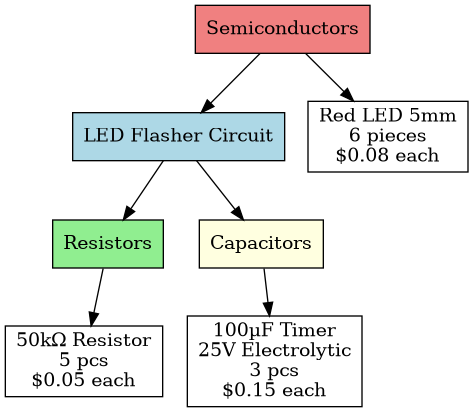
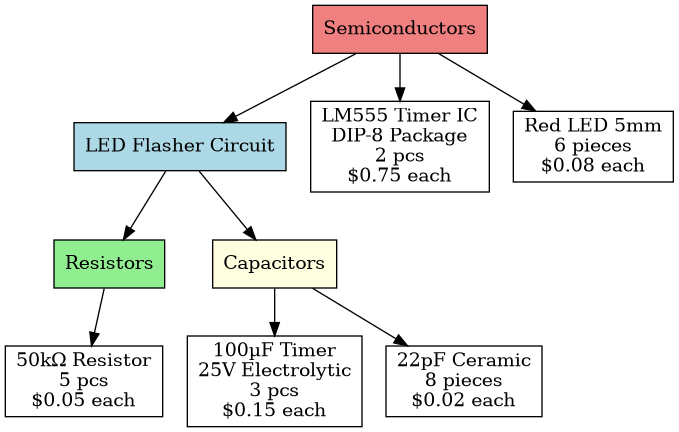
node "LM555 Timer IC DIP-8 Package 2 pcs $0.75 each": added
node "22pF Ceramic 8 pieces $0.02 each": added
